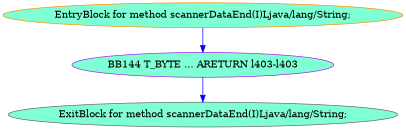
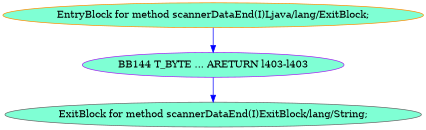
node "EntryBlock for method scannerDataEnd(I)Ljava/lang/String;": label "EntryBlock for method scannerDataEnd(I)Ljava/lang/String;" -> "EntryBlock for method scannerDataEnd(I)Ljava/lang/ExitBlock;"
node "ExitBlock for method scannerDataEnd(I)Ljava/lang/String;": label "ExitBlock for method scannerDataEnd(I)Ljava/lang/String;" -> "ExitBlock for method scannerDataEnd(I)ExitBlock/lang/String;"
